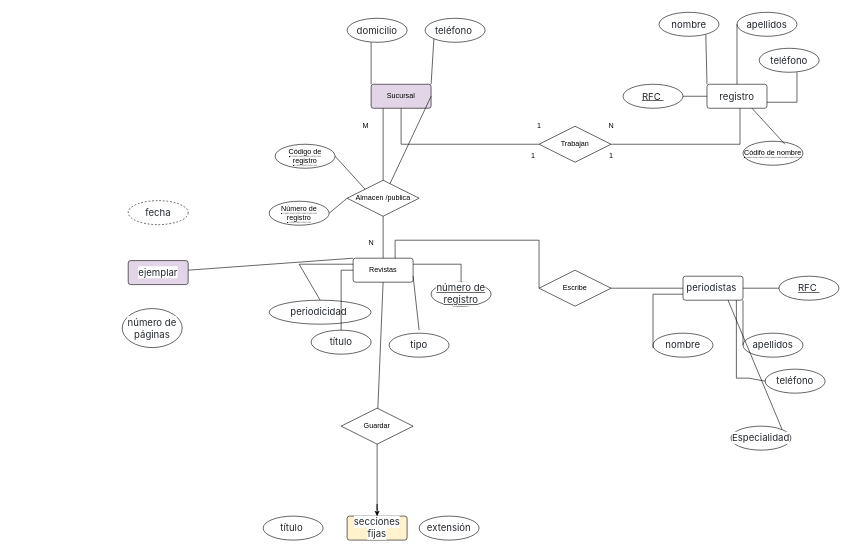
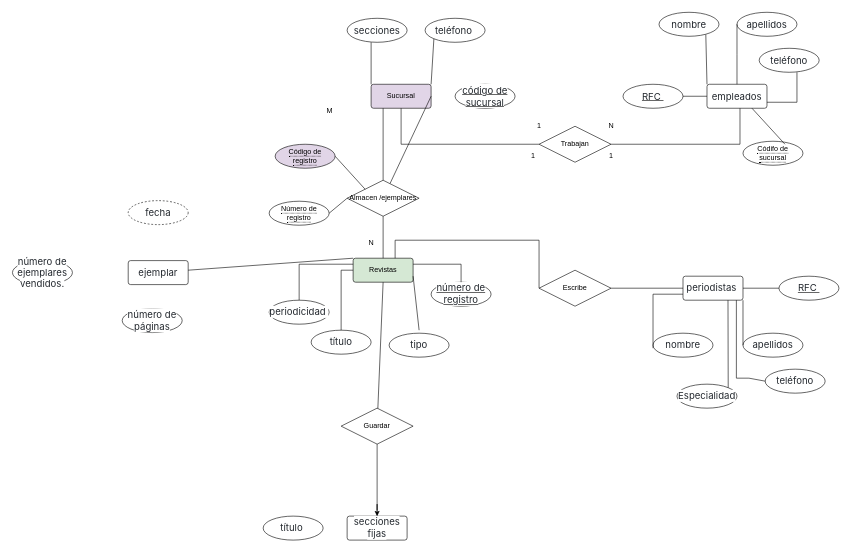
node "domicilio": label "domicilio" -> "secciones"
node "código de sucursal": added
node "registro": label "registro" -> "empleados"
node "M": moved (371, 126) -> (335, 111)
node "Códifo de nombre": label "Códifo de nombre" -> "Códifo de sucursal"
node "Código de registro": fillcolor #ffffff -> #e1d5e7
node "Almacen /publica": label "Almacen /publica" -> "Almacen /ejemplares"
node "Revistas": fillcolor #ffffff -> #d5e8d4
node "número de ejemplares vendidos.": added
node "ejemplar": fillcolor #e1d5e7 -> #ffffff
node "periodicidad": size 102x24 -> 60x24
node "número de páginas": size 60x39 -> 60x24
node "Especialidad": moved (761, 438) -> (707, 396)
node "secciones fijas": fillcolor #fff2cc -> #ffffff
node "extensión": removed
